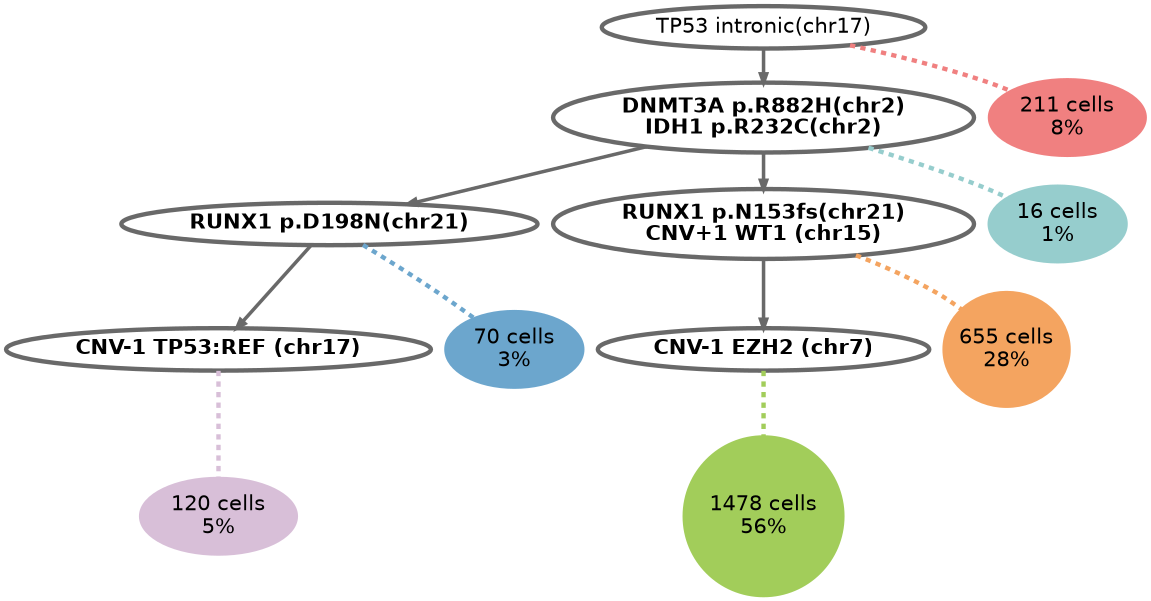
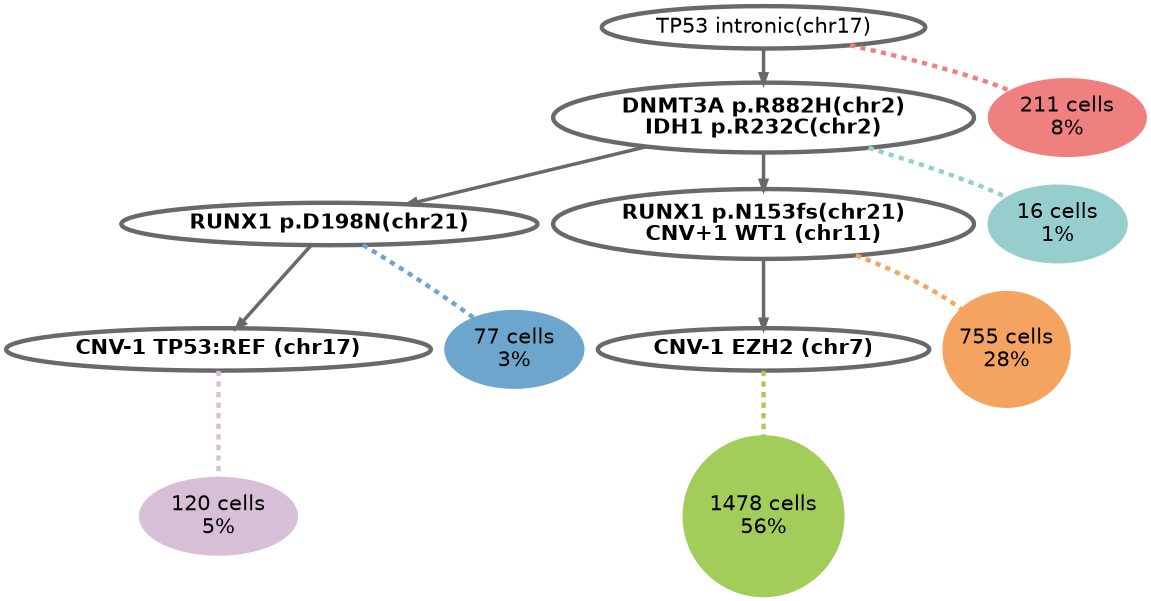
node "RUNX1 p.N153fs(chr21)": text "CNV+1 WT1 (chr15)" -> "CNV+1 WT1 (chr11)"
node "70 cells 3%": label "70 cells 3%" -> "77 cells 3%"
node "655 cells 28%": label "655 cells 28%" -> "755 cells 28%"
